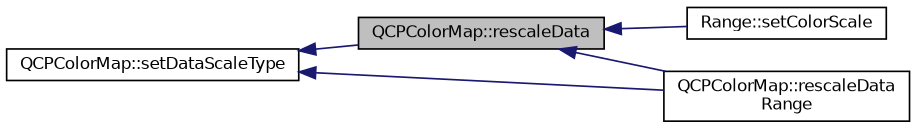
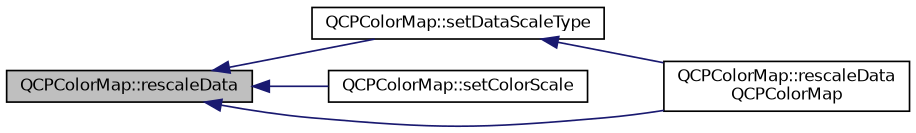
node "Range::setColorScale": label "Range::setColorScale" -> "QCPColorMap::setColorScale"
edge "QCPColorMap::rescaleData" -> "QCPColorMap::setDataScaleType": reversed
node "QCPColorMap::rescaleData Range": label "QCPColorMap::rescaleData Range" -> "QCPColorMap::rescaleData QCPColorMap"
